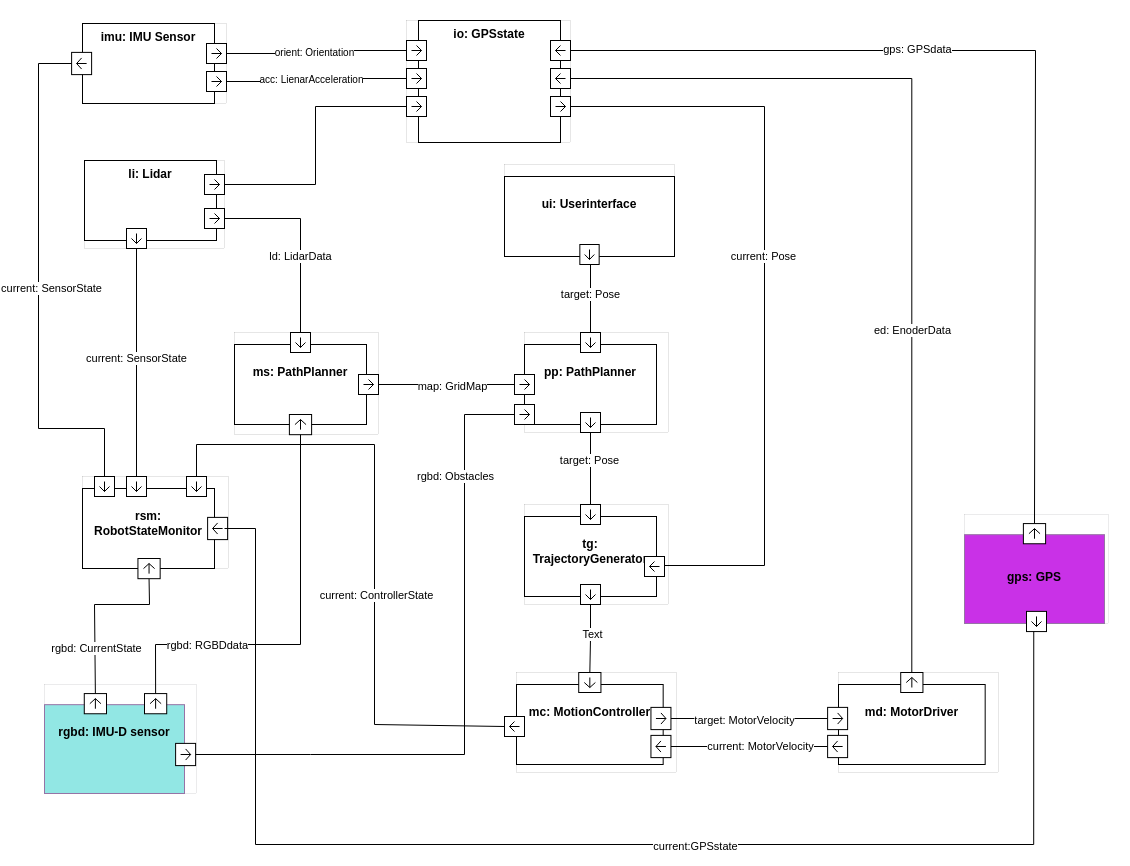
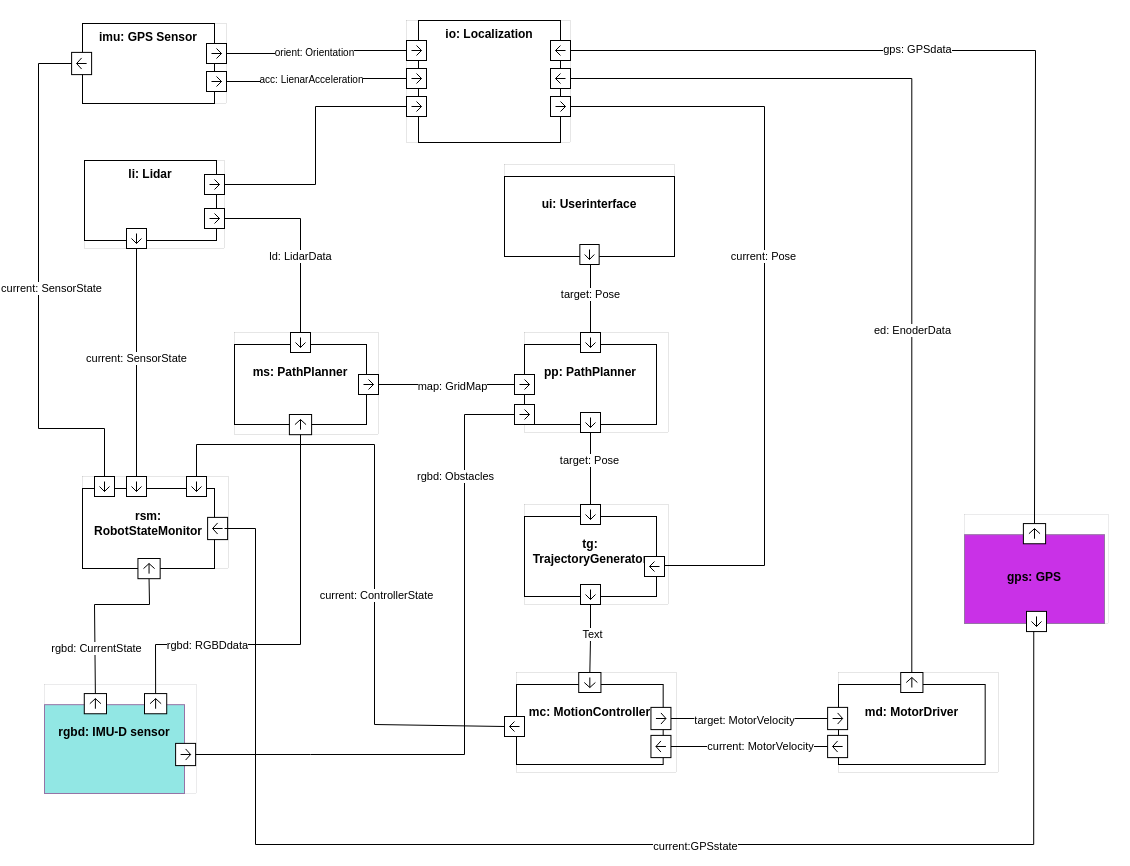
node "io: GPSstate": label "io: GPSstate" -> "io: Localization"
node "imu: IMU Sensor": label "imu: IMU Sensor" -> "imu: GPS Sensor"
